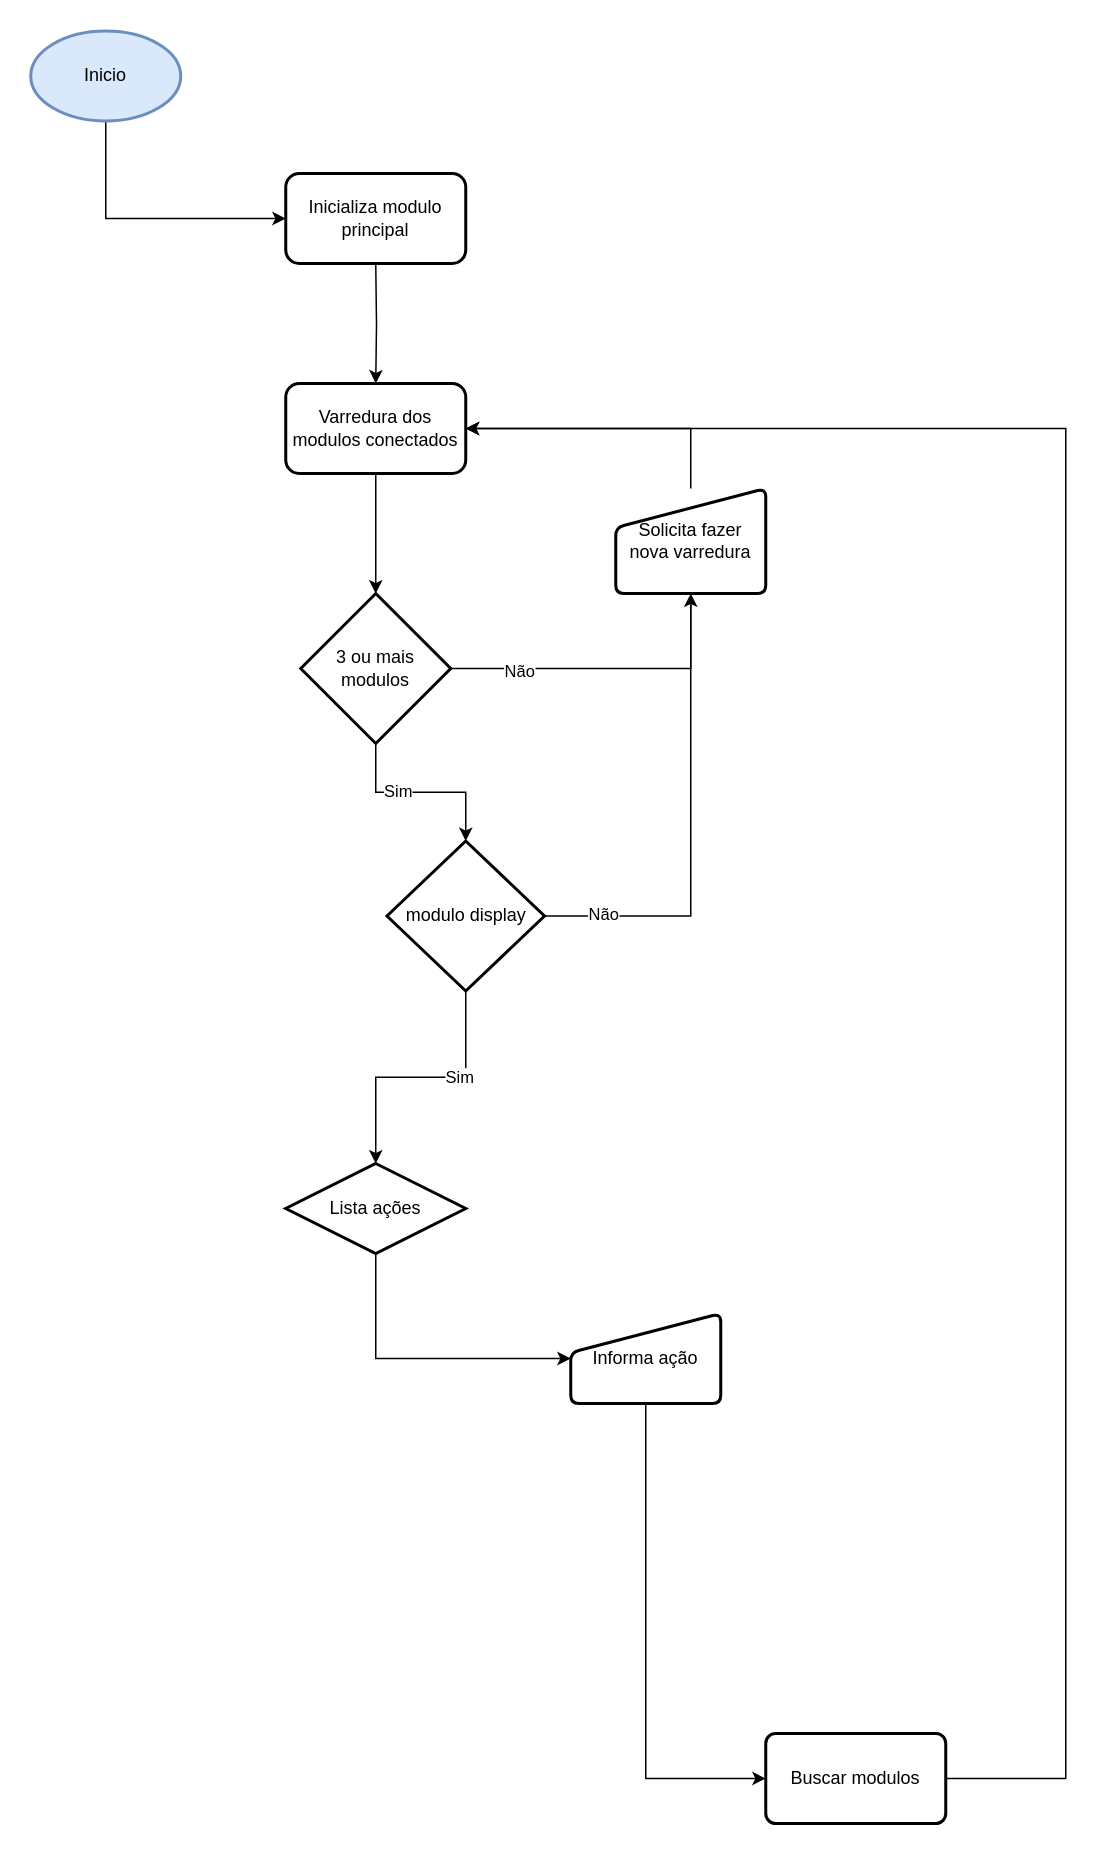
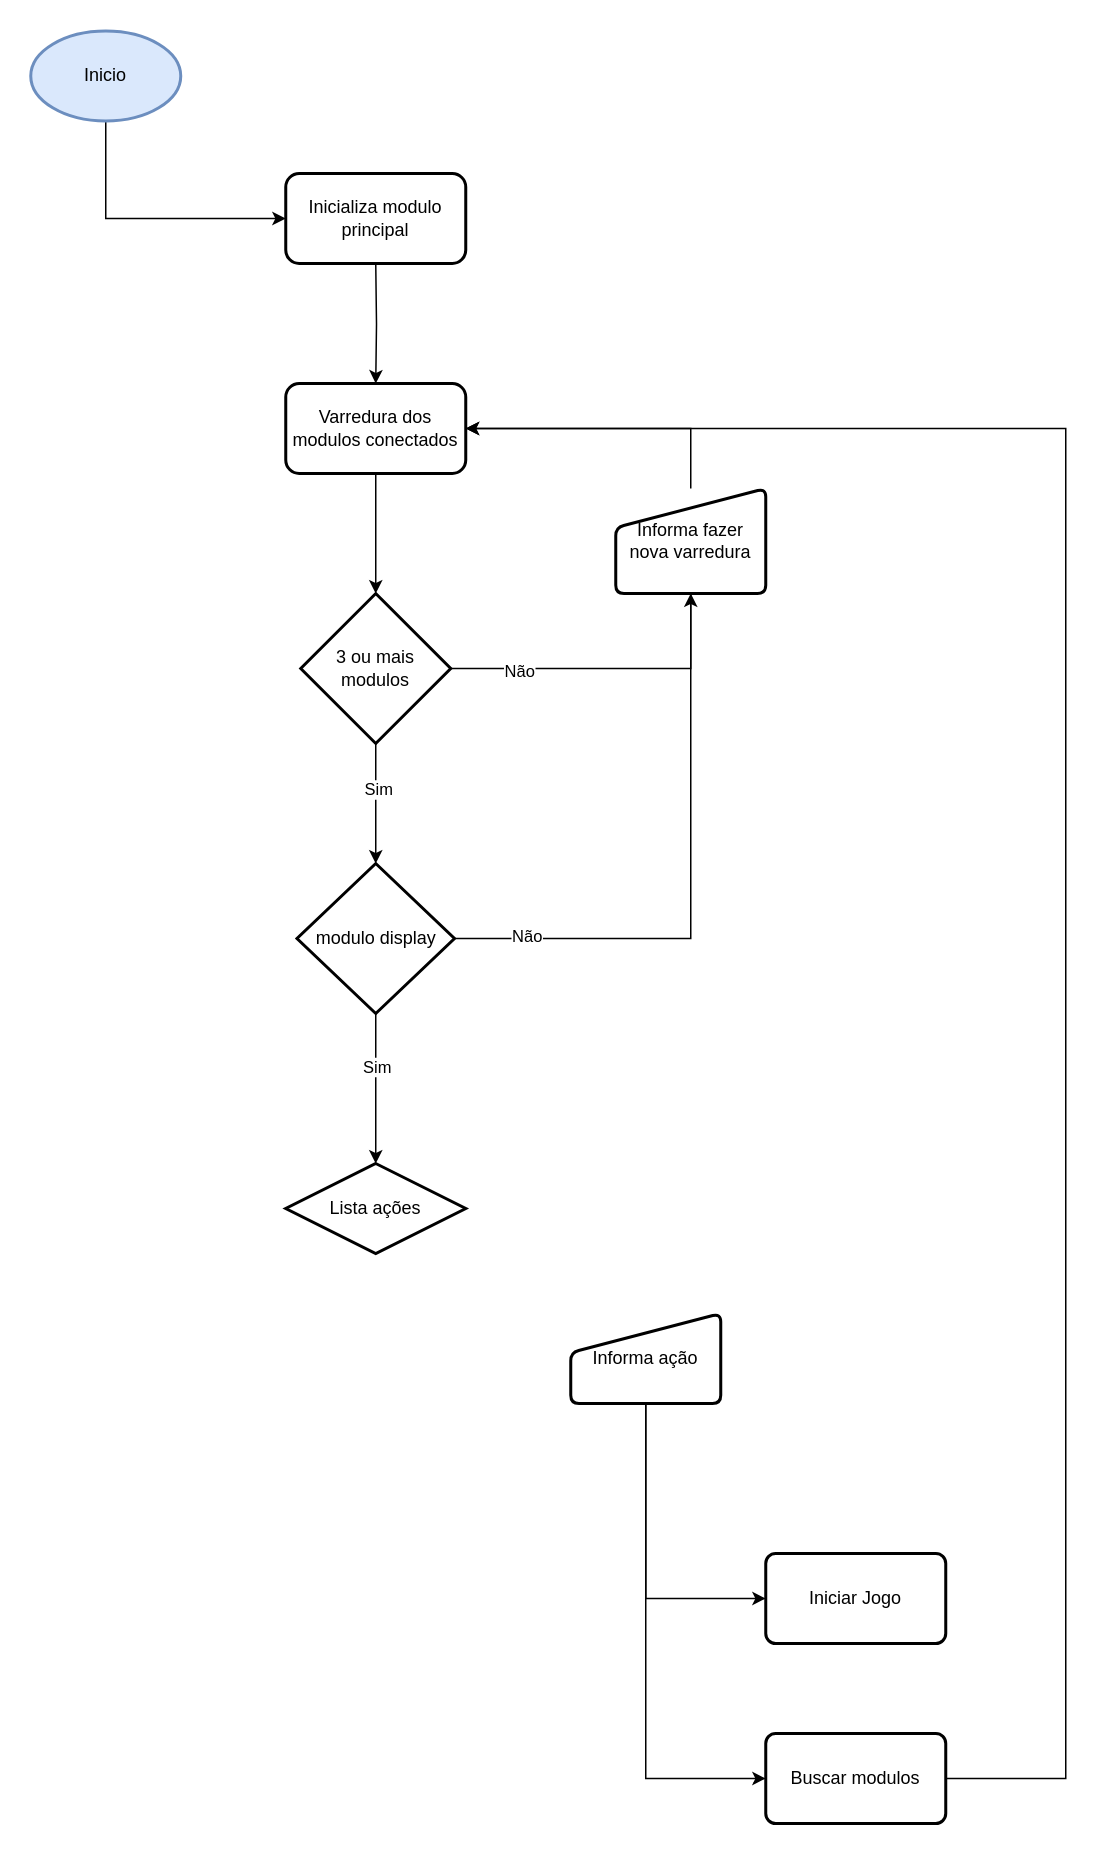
node "Solicita fazer nova varredura": label "Solicita fazer nova varredura" -> "Informa fazer nova varredura"
node "modulo display": moved (466, 916) -> (376, 938)
edge "Lista ações" -> "Informa ação": removed
edge "Informa ação" -> "Iniciar Jogo": added
node "Iniciar Jogo": added
